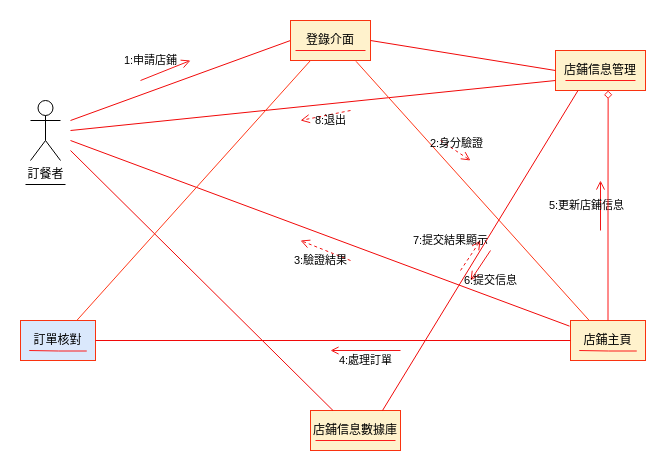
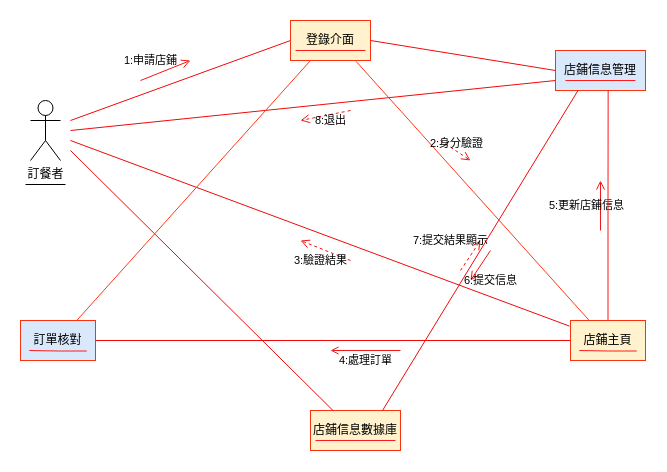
node "店鋪信息管理": fillcolor #fff2cc -> #dae8fc
edge "店鋪主頁" -> "店鋪信息管理": arrowhead diamond -> none
